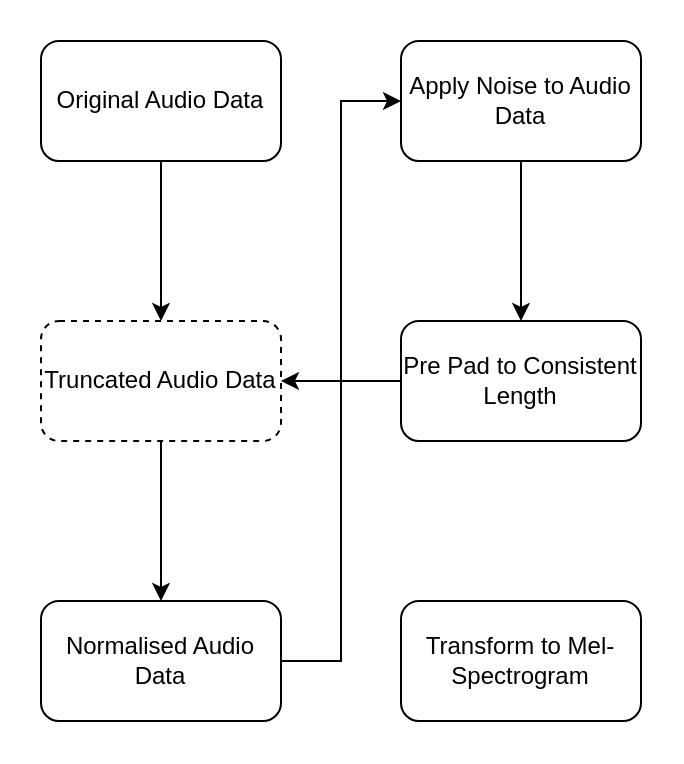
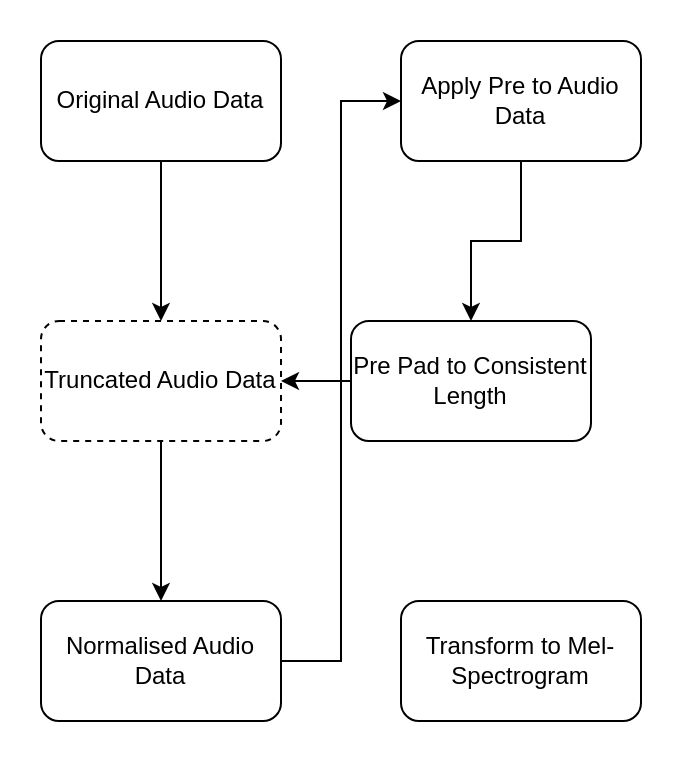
node "Apply Noise to Audio Data": label "Apply Noise to Audio Data" -> "Apply Pre to Audio Data"
node "Pre Pad to Consistent Length": moved (521, 381) -> (471, 381)
